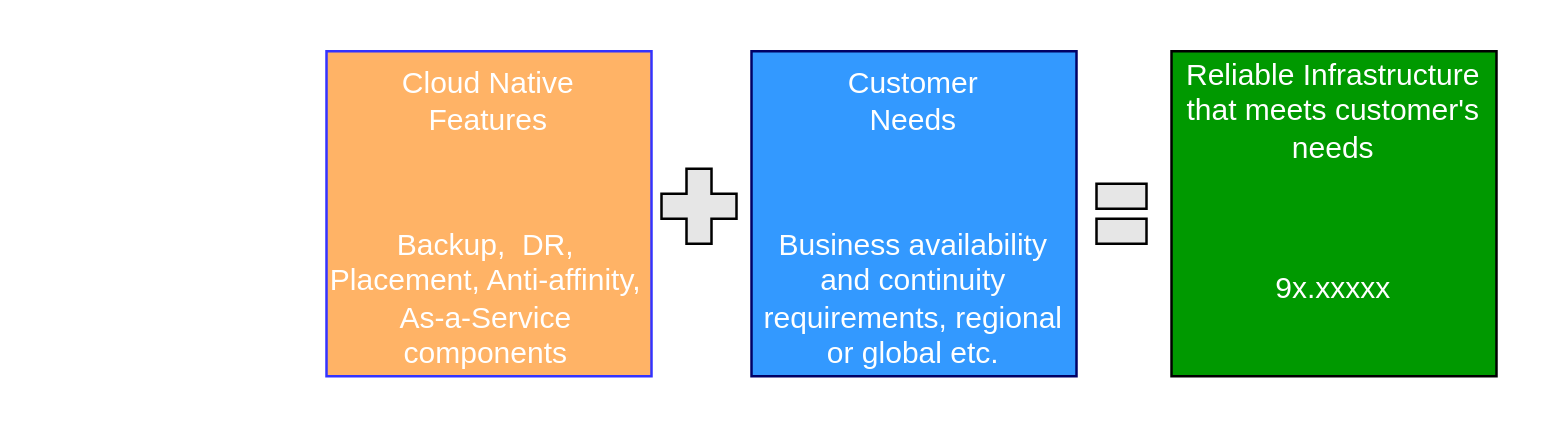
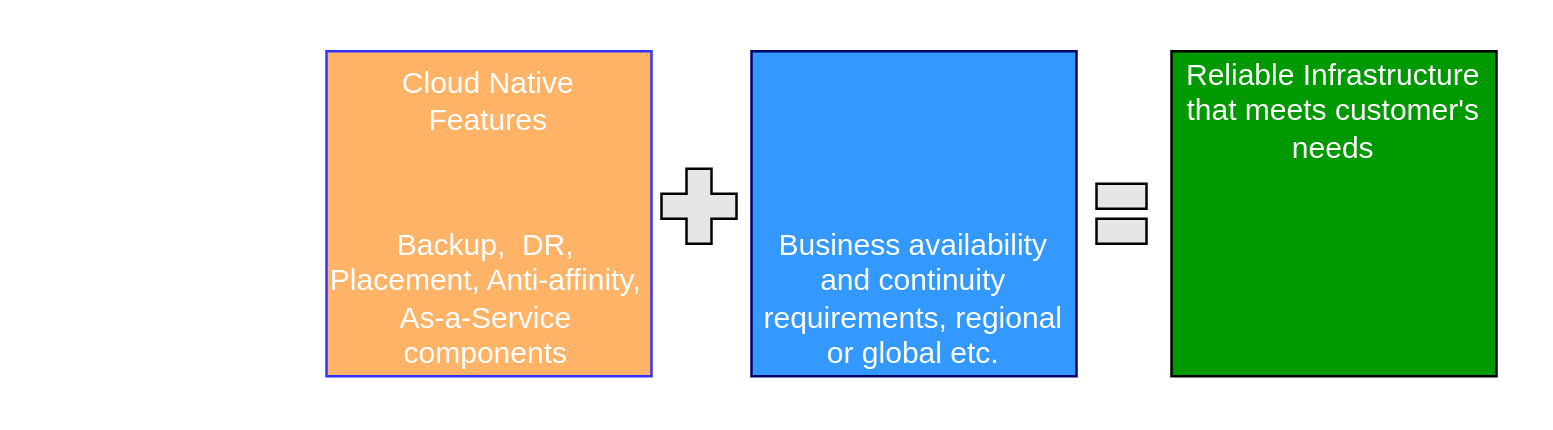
node "Customer Needs": removed
node "9x.xxxxx": removed
